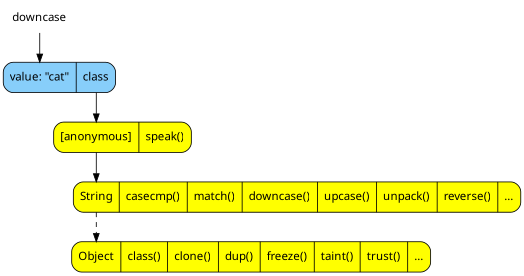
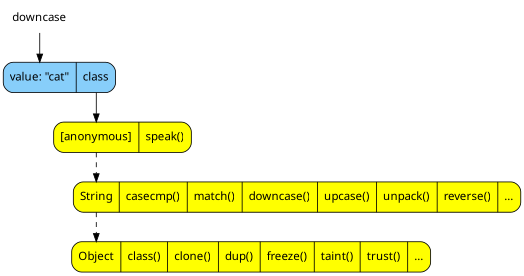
edge "[anonymous]" -> "String": style solid -> dashed
